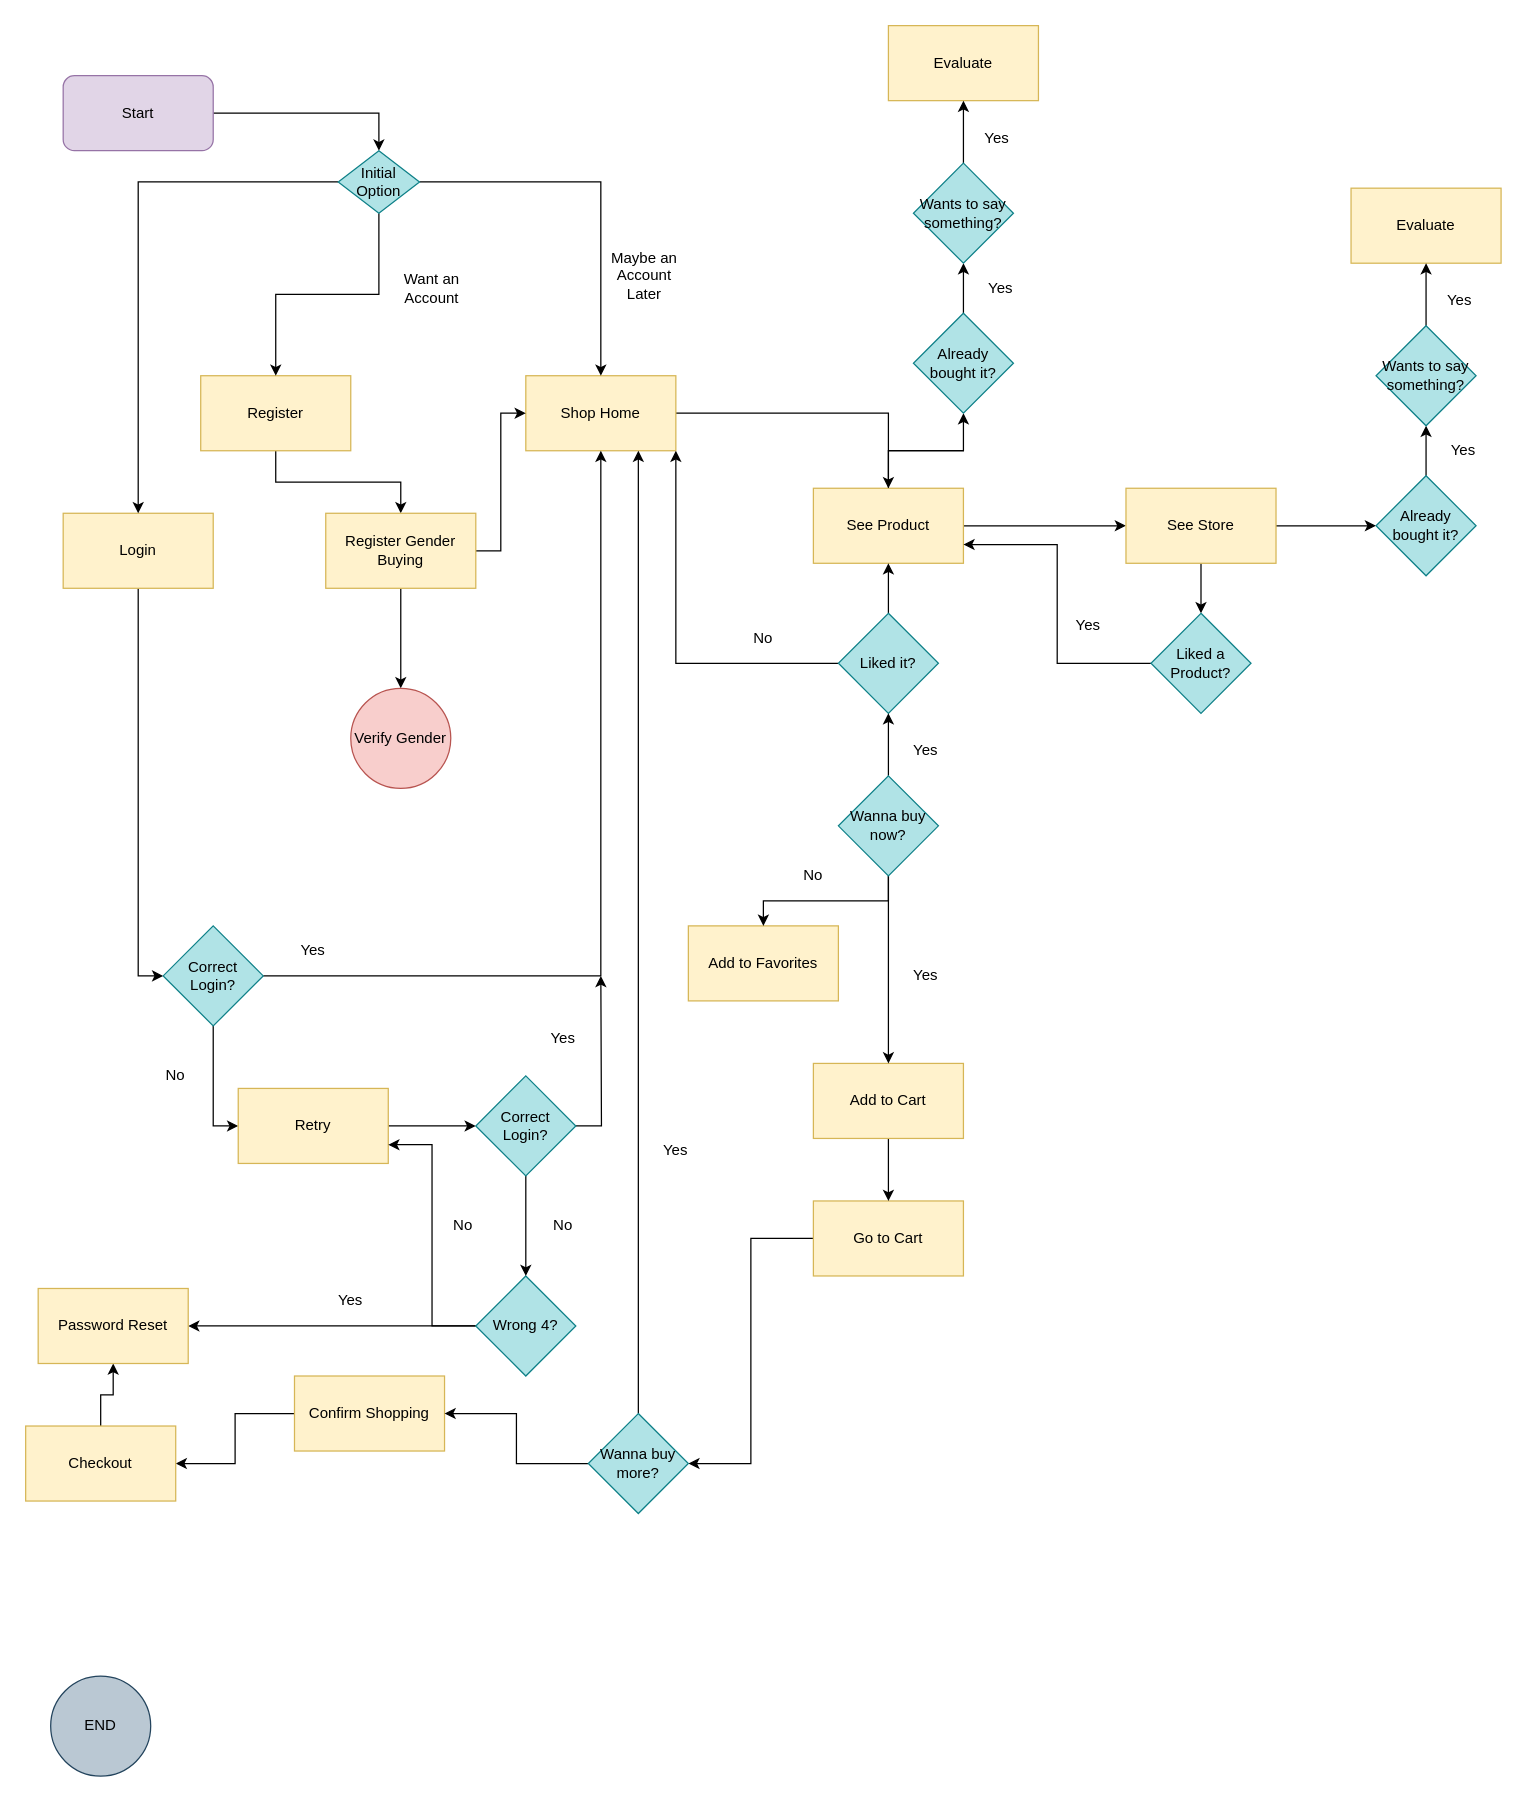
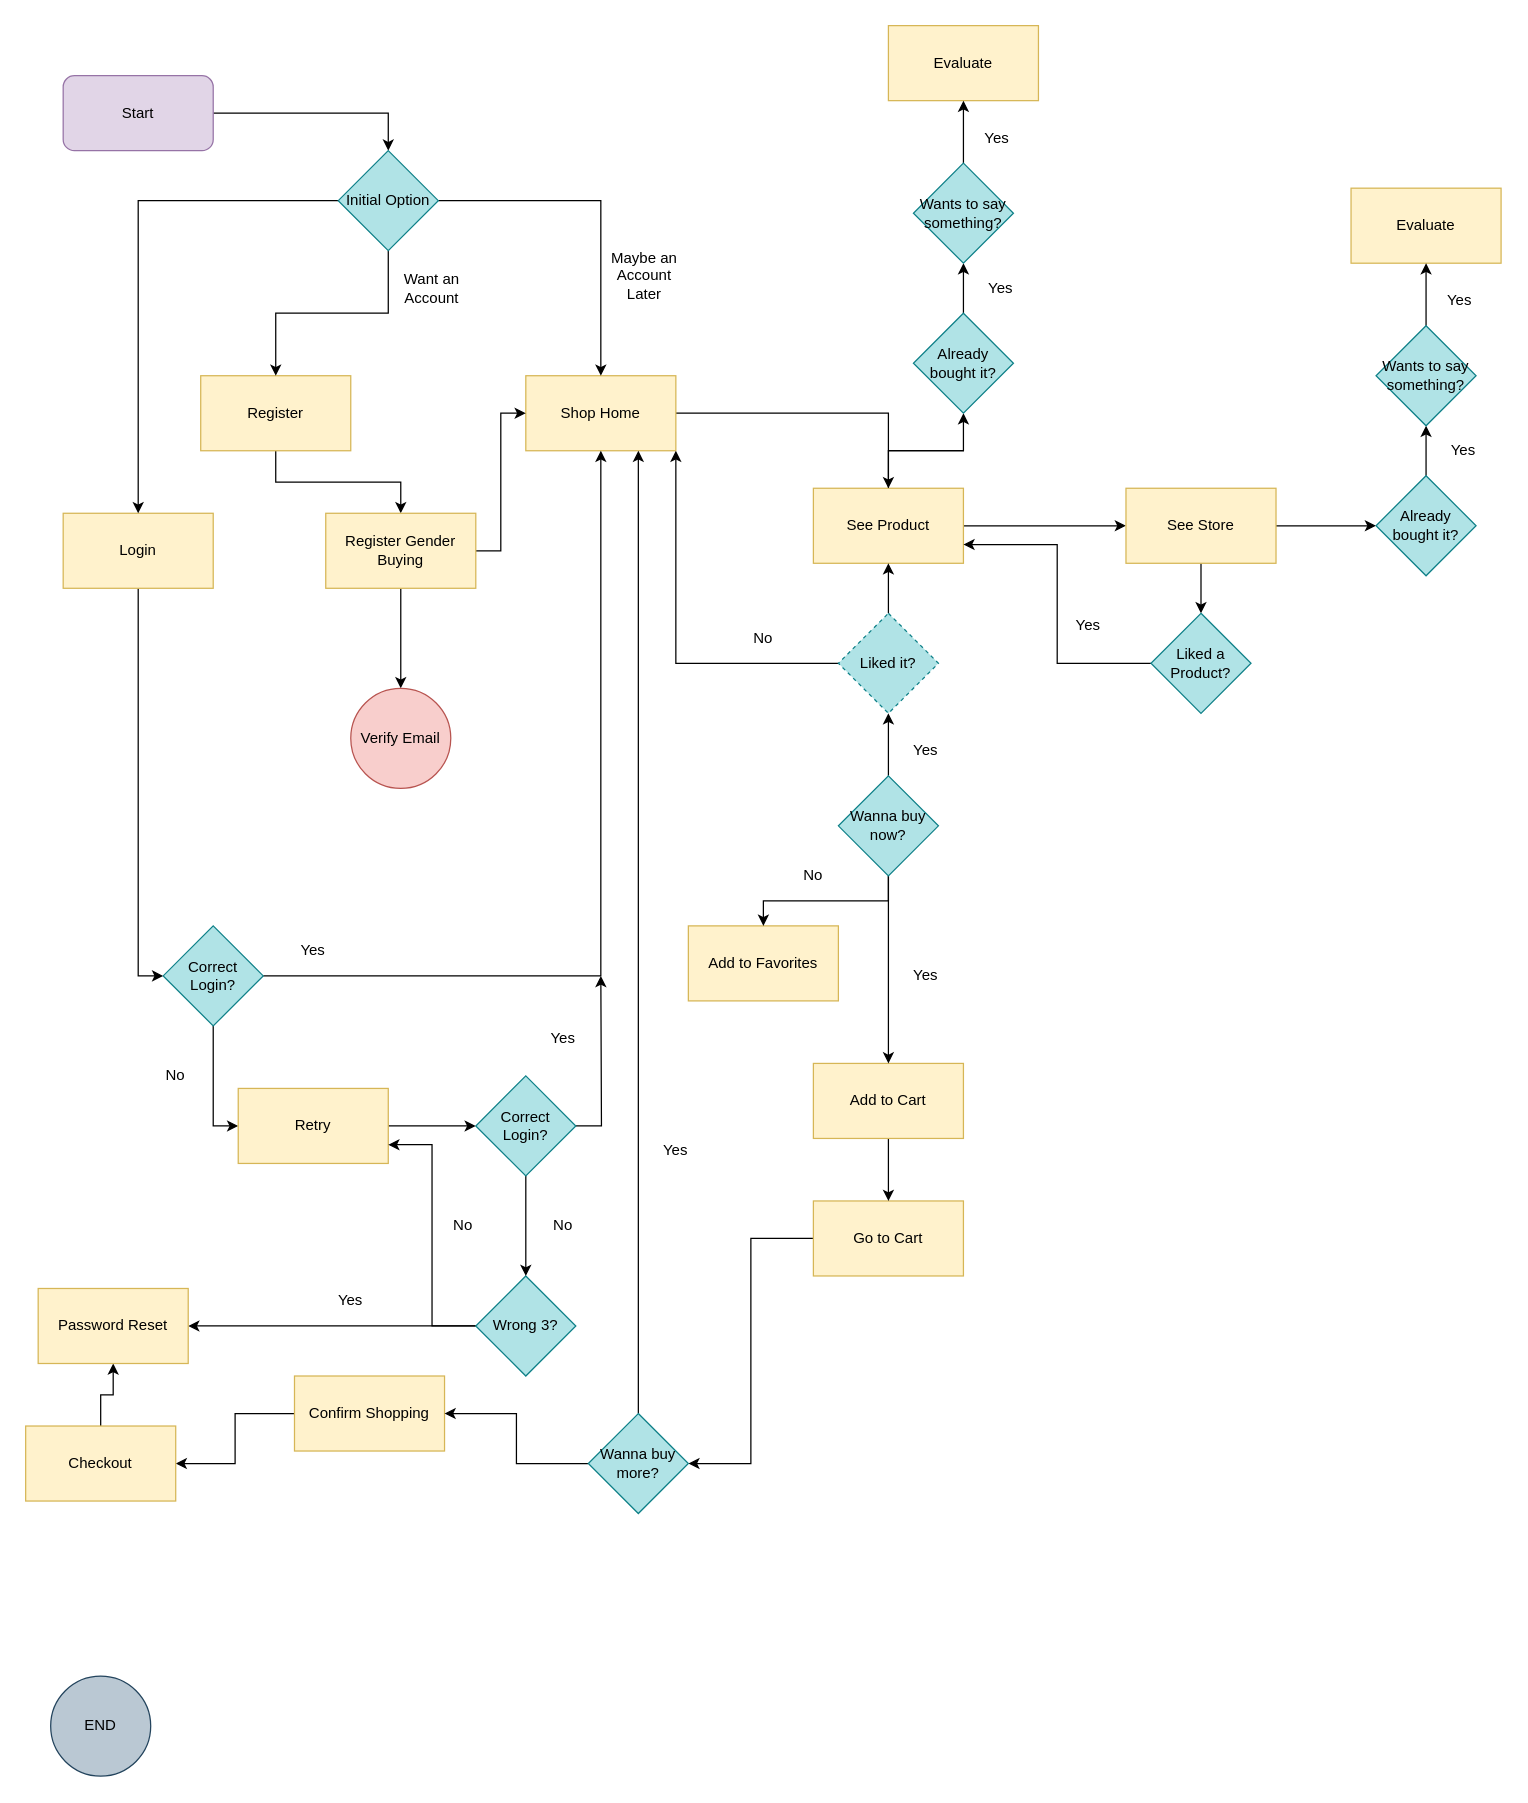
node "Initial Option": size 81x63 -> 100x100
node "Liked it?": style solid -> dashed
node "Verify Gender": label "Verify Gender" -> "Verify Email"
node "Wrong 4?": label "Wrong 4?" -> "Wrong 3?"
